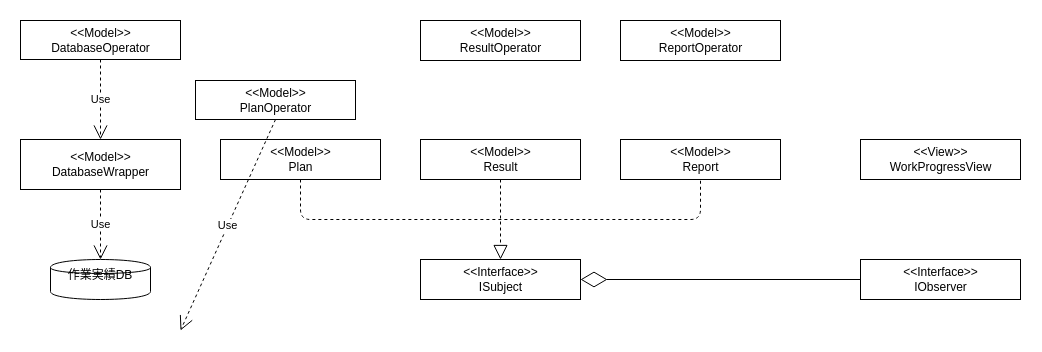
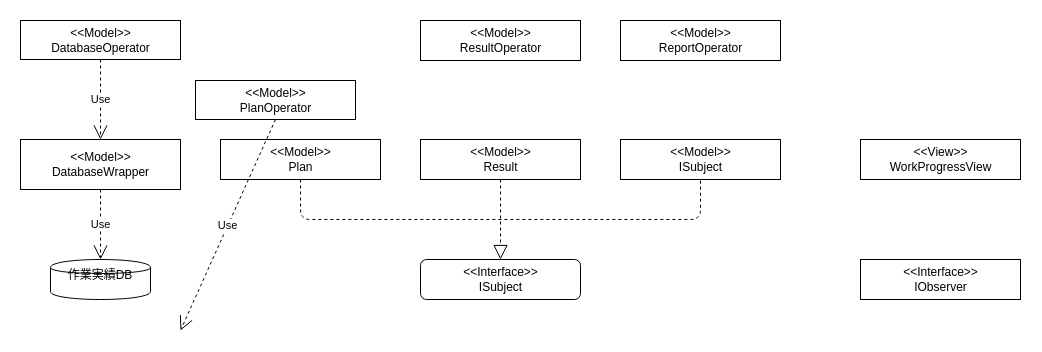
node "<<Model>> Report": label "<<Model>> Report" -> "<<Model>> ISubject"
node "<<Interface>> ISubject": shape rectangle -> rounded rectangle
edge "<<Interface>> IObserver" -> "<<Interface>> ISubject": removed
